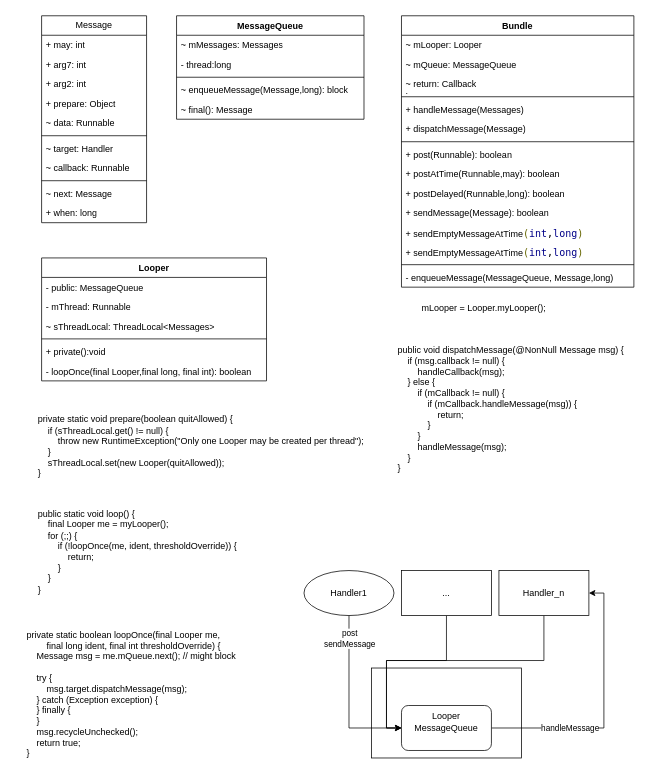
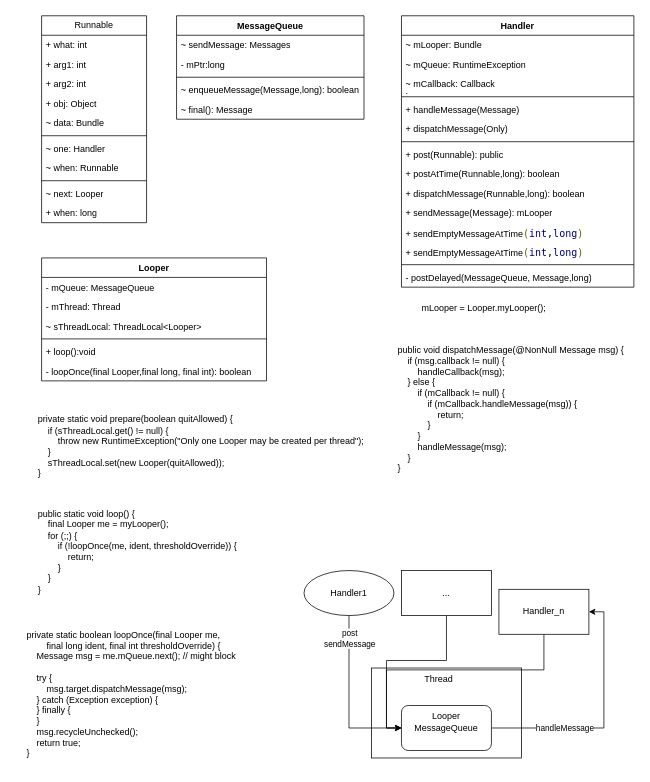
node "Message": label "Message" -> "Runnable"
node "Bundle": label "Bundle" -> "Handler"
node "+ may: int": label "+ may: int" -> "+ what: int"
node "~ mMessages: Messages": label "~ mMessages: Messages" -> "~ sendMessage: Messages"
node "~ mLooper: Looper": label "~ mLooper: Looper" -> "~ mLooper: Bundle"
node "+ arg7: int": label "+ arg7: int" -> "+ arg1: int"
node "- thread:long": label "- thread:long" -> "- mPtr:long"
node "~ mQueue: MessageQueue": label "~ mQueue: MessageQueue" -> "~ mQueue: RuntimeException"
node "~ return: Callback ;": label "~ return: Callback ;" -> "~ mCallback: Callback ;"
node "~ enqueueMessage(Message,long): block": label "~ enqueueMessage(Message,long): block" -> "~ enqueueMessage(Message,long): boolean"
node "+ prepare: Object": label "+ prepare: Object" -> "+ obj: Object"
node "+ handleMessage(Messages)": label "+ handleMessage(Messages)" -> "+ handleMessage(Message)"
node "~ data: Runnable": label "~ data: Runnable" -> "~ data: Bundle"
node "+ dispatchMessage(Message)": label "+ dispatchMessage(Message)" -> "+ dispatchMessage(Only)"
node "~ target: Handler": label "~ target: Handler" -> "~ one: Handler"
node "+ post(Runnable): boolean": label "+ post(Runnable): boolean" -> "+ post(Runnable): public"
node "~ callback: Runnable": label "~ callback: Runnable" -> "~ when: Runnable"
node "+ postAtTime(Runnable,may): boolean": label "+ postAtTime(Runnable,may): boolean" -> "+ postAtTime(Runnable,long): boolean"
node "~ next: Message": label "~ next: Message" -> "~ next: Looper"
node "+ postDelayed(Runnable,long): boolean": label "+ postDelayed(Runnable,long): boolean" -> "+ dispatchMessage(Runnable,long): boolean"
node "+ sendMessage(Message): boolean": label "+ sendMessage(Message): boolean" -> "+ sendMessage(Message): mLooper"
node "- enqueueMessage(MessageQueue, Message,long)": label "- enqueueMessage(MessageQueue, Message,long)" -> "- postDelayed(MessageQueue, Message,long)"
node "- public: MessageQueue": label "- public: MessageQueue" -> "- mQueue: MessageQueue"
node "- mThread: Runnable": label "- mThread: Runnable" -> "- mThread: Thread"
node "~ sThreadLocal: ThreadLocal<Messages>": label "~ sThreadLocal: ThreadLocal<Messages>" -> "~ sThreadLocal: ThreadLocal<Looper>"
node "+ private():void": label "+ private():void" -> "+ loop():void"
node "Handler_n": moved (544, 593) -> (544, 612)
node "Thread": added
